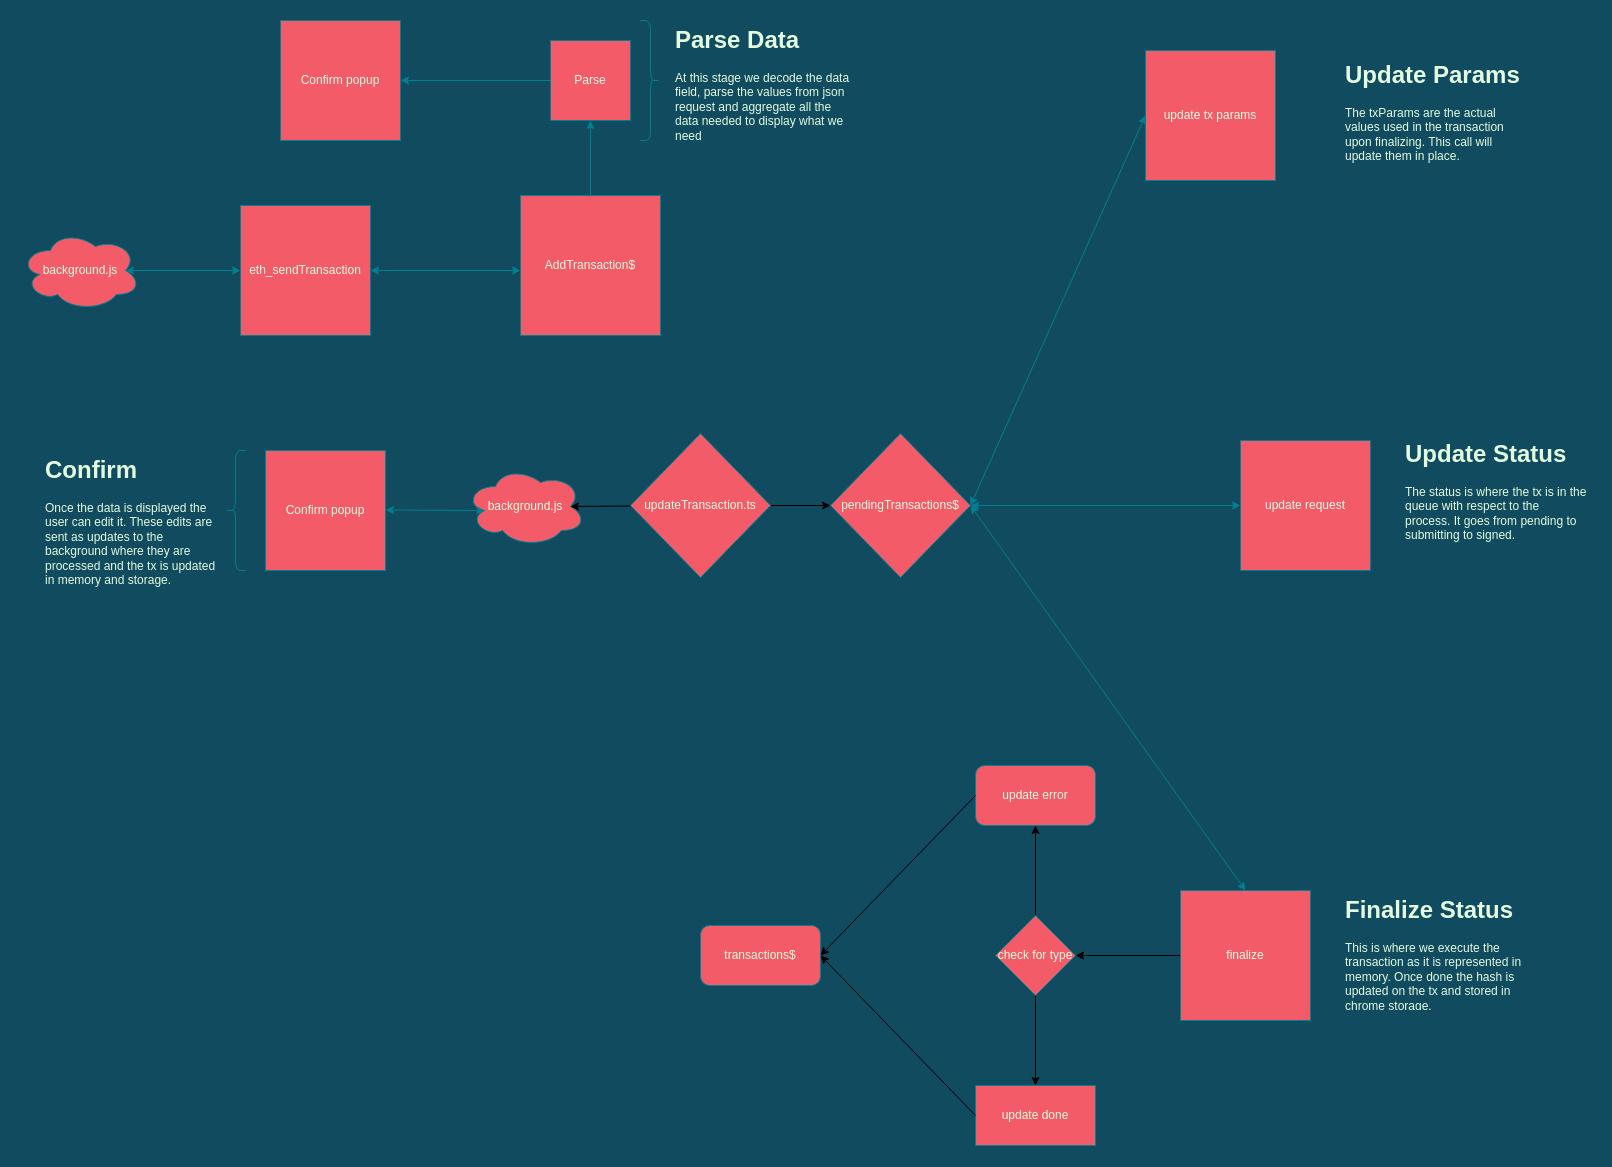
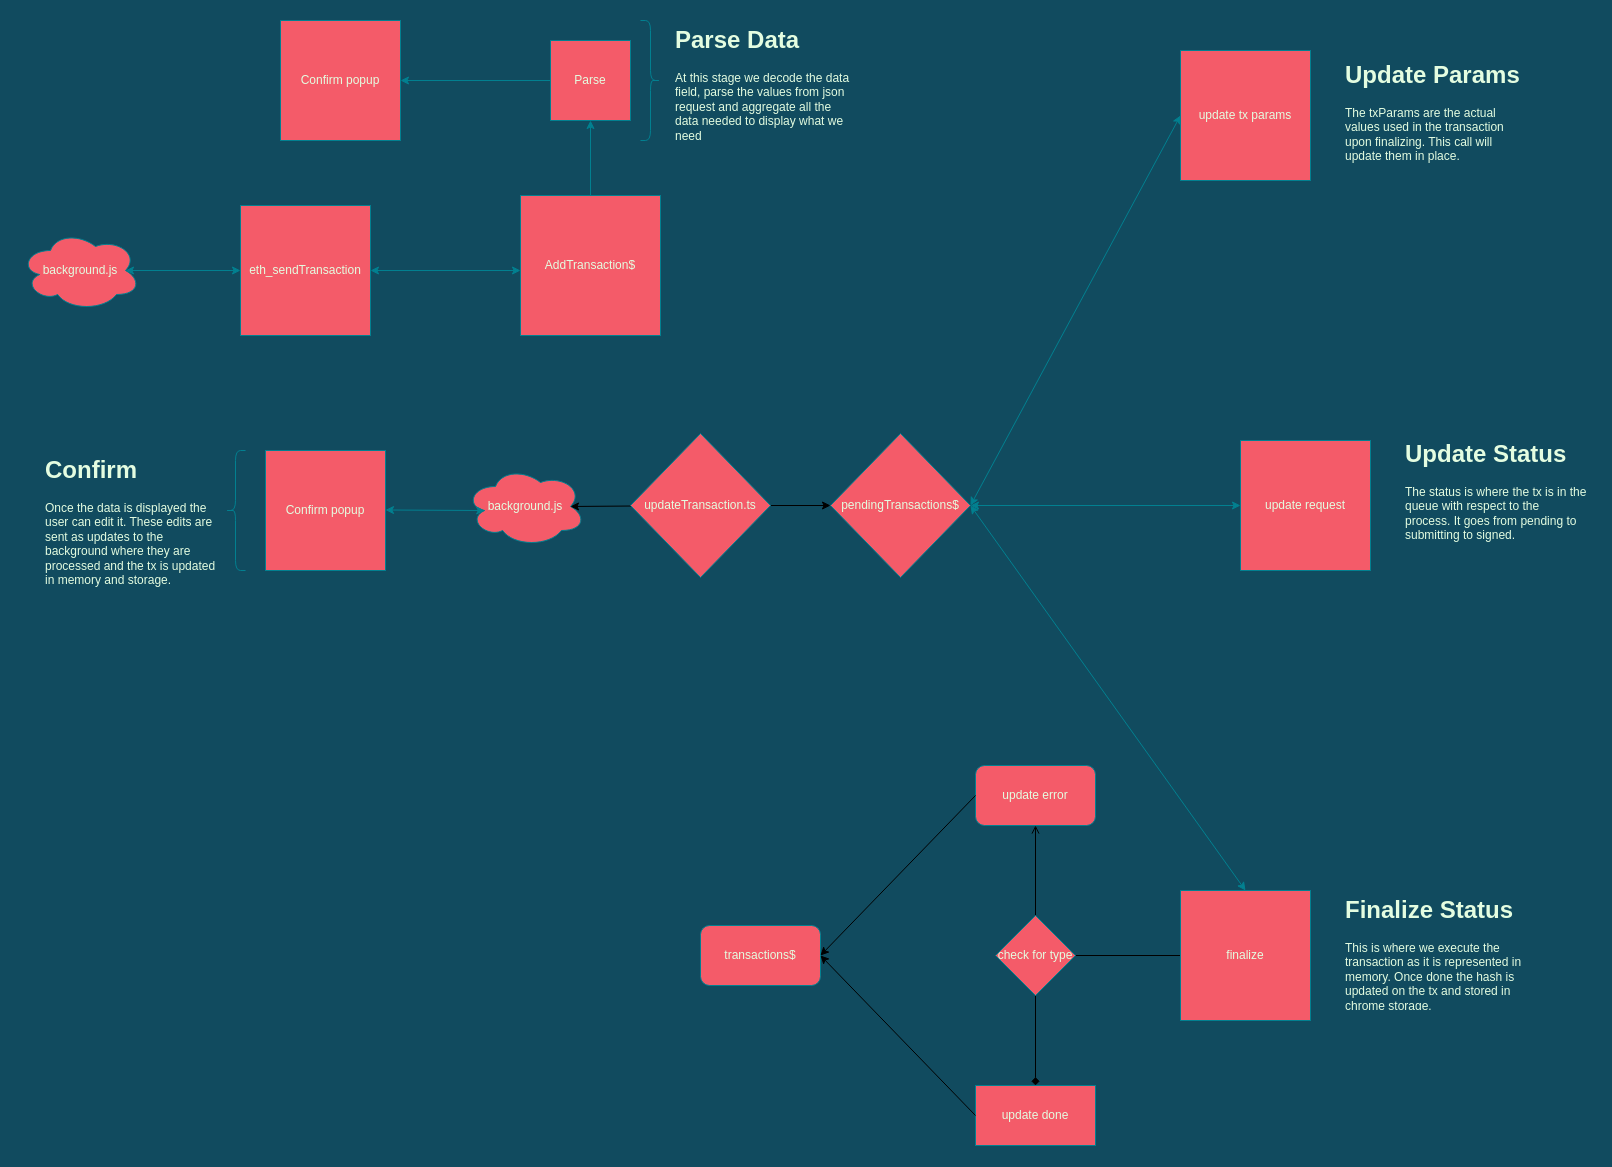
node "update tx params": moved (1211, 116) -> (1246, 116)
edge "check for type" -> "update error": arrowhead classic -> open
edge "finalize" -> "check for type": arrowhead classic -> none
edge "check for type" -> "update done": arrowhead classic -> diamond
